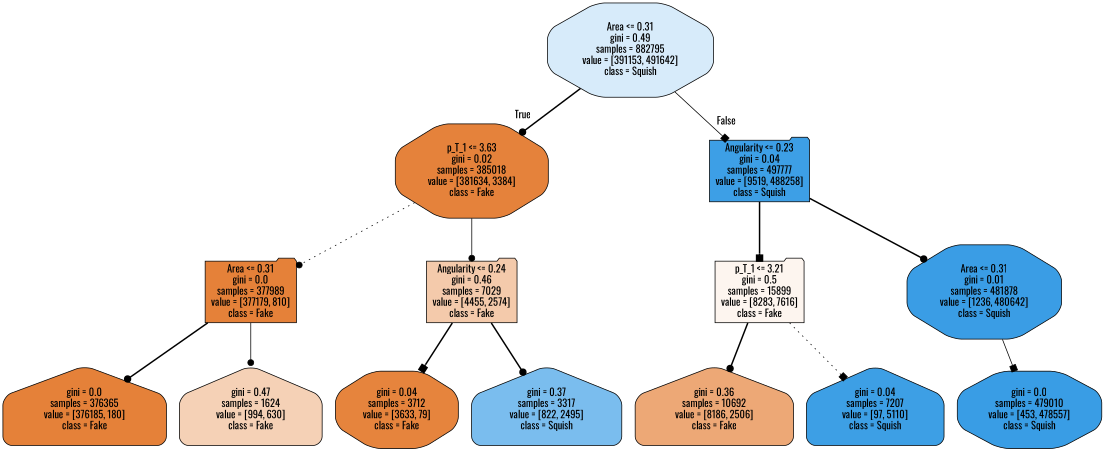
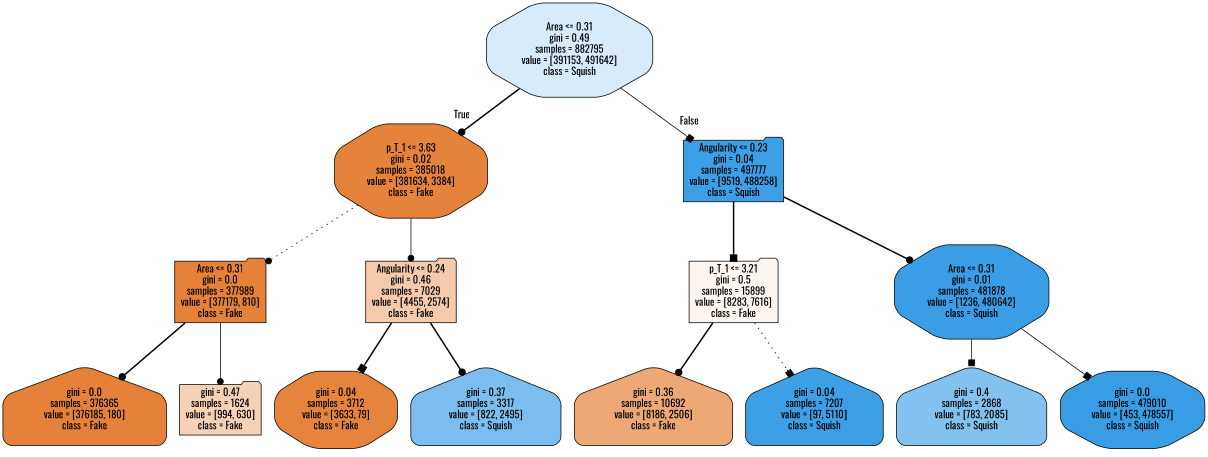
node "gini = 0.47 samples = 1624 value = [994, 630] class = Fake": shape house -> folder
node "gini = 0.4 samples = 2868 value = [783, 2085] class = Squish": added
